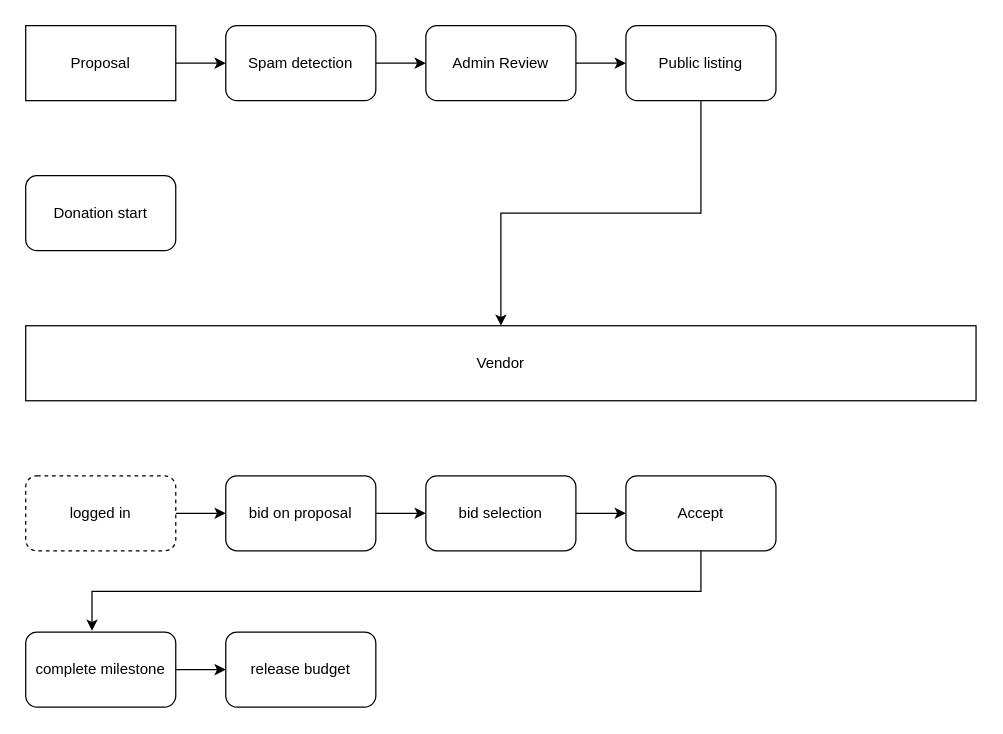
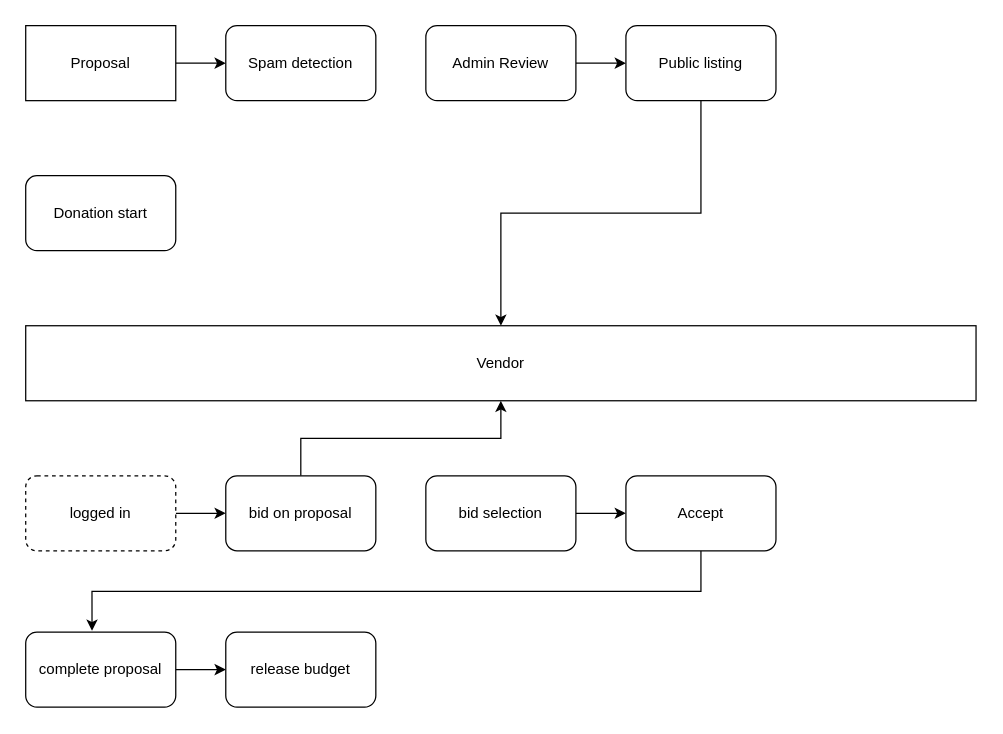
edge "Spam detection" -> "Admin Review": removed
edge "bid on proposal" -> "bid selection": now "bid on proposal" -> "Vendor"
node "complete milestone": label "complete milestone" -> "complete proposal"
